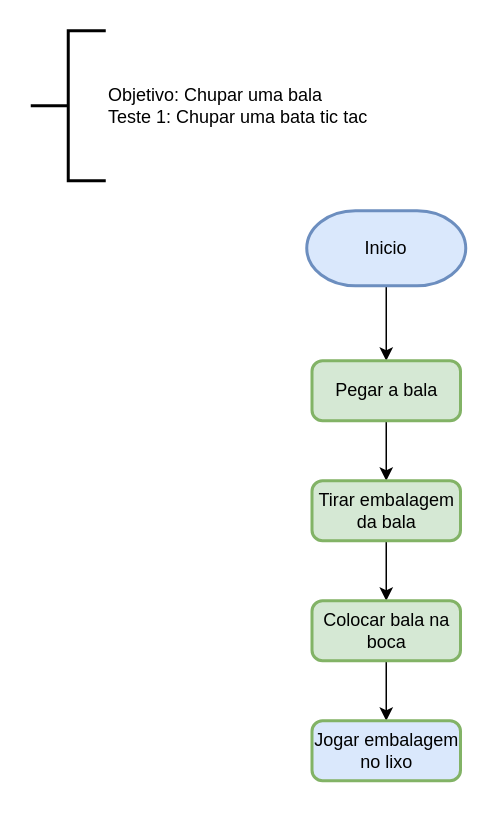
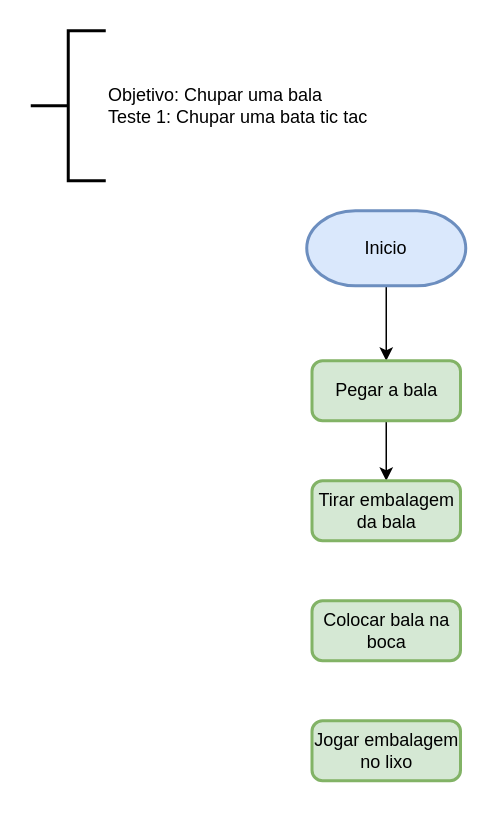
edge "Tirar embalagem da bala" -> "Colocar bala na boca": removed
edge "Colocar bala na boca" -> "Jogar embalagem no lixo": removed
node "Jogar embalagem no lixo": fillcolor #dae8fc -> #d5e8d4
